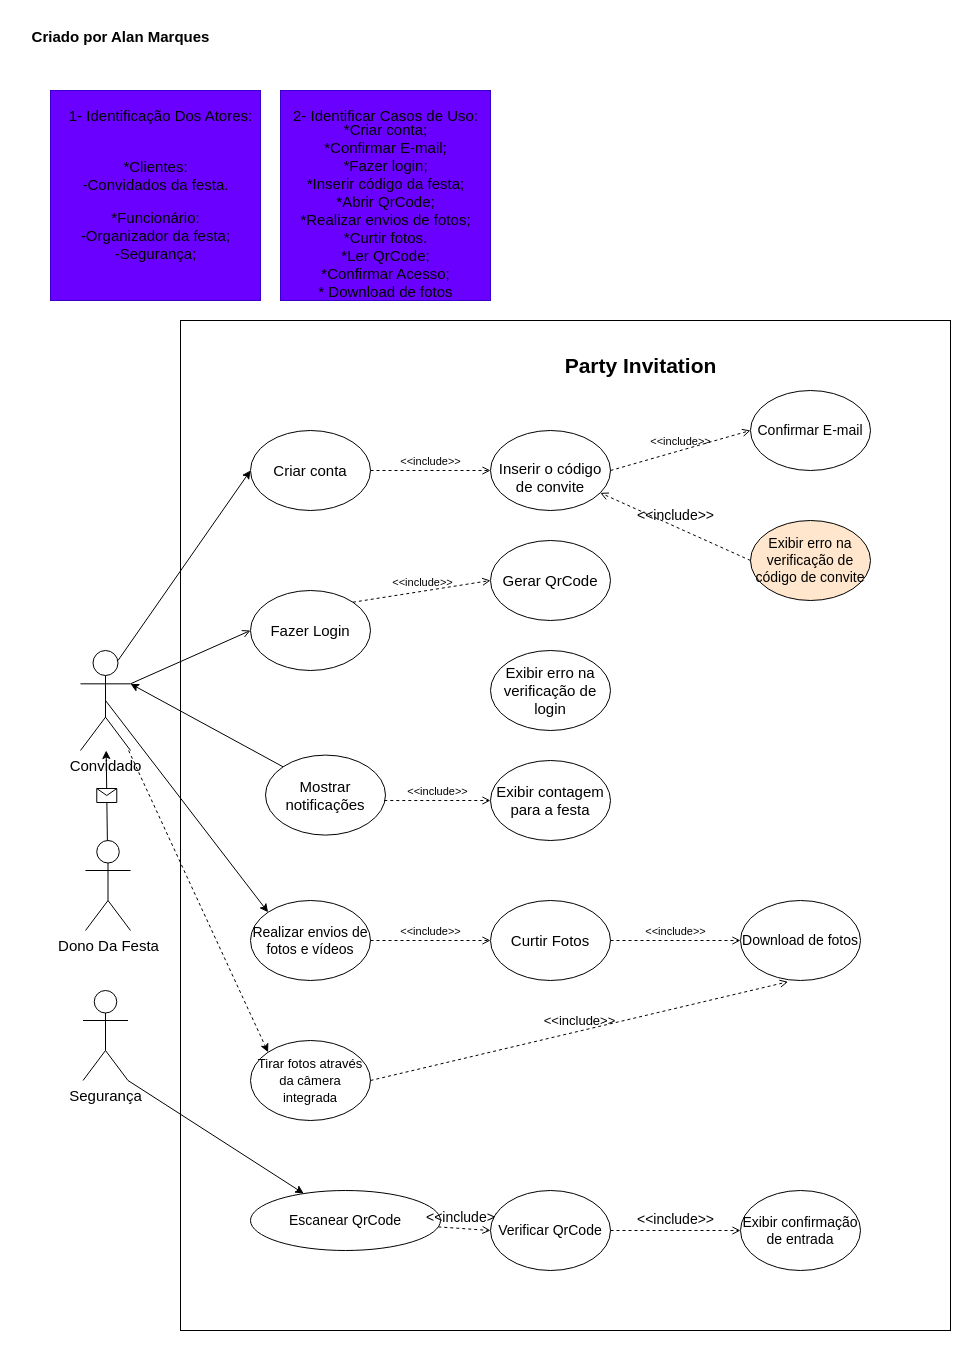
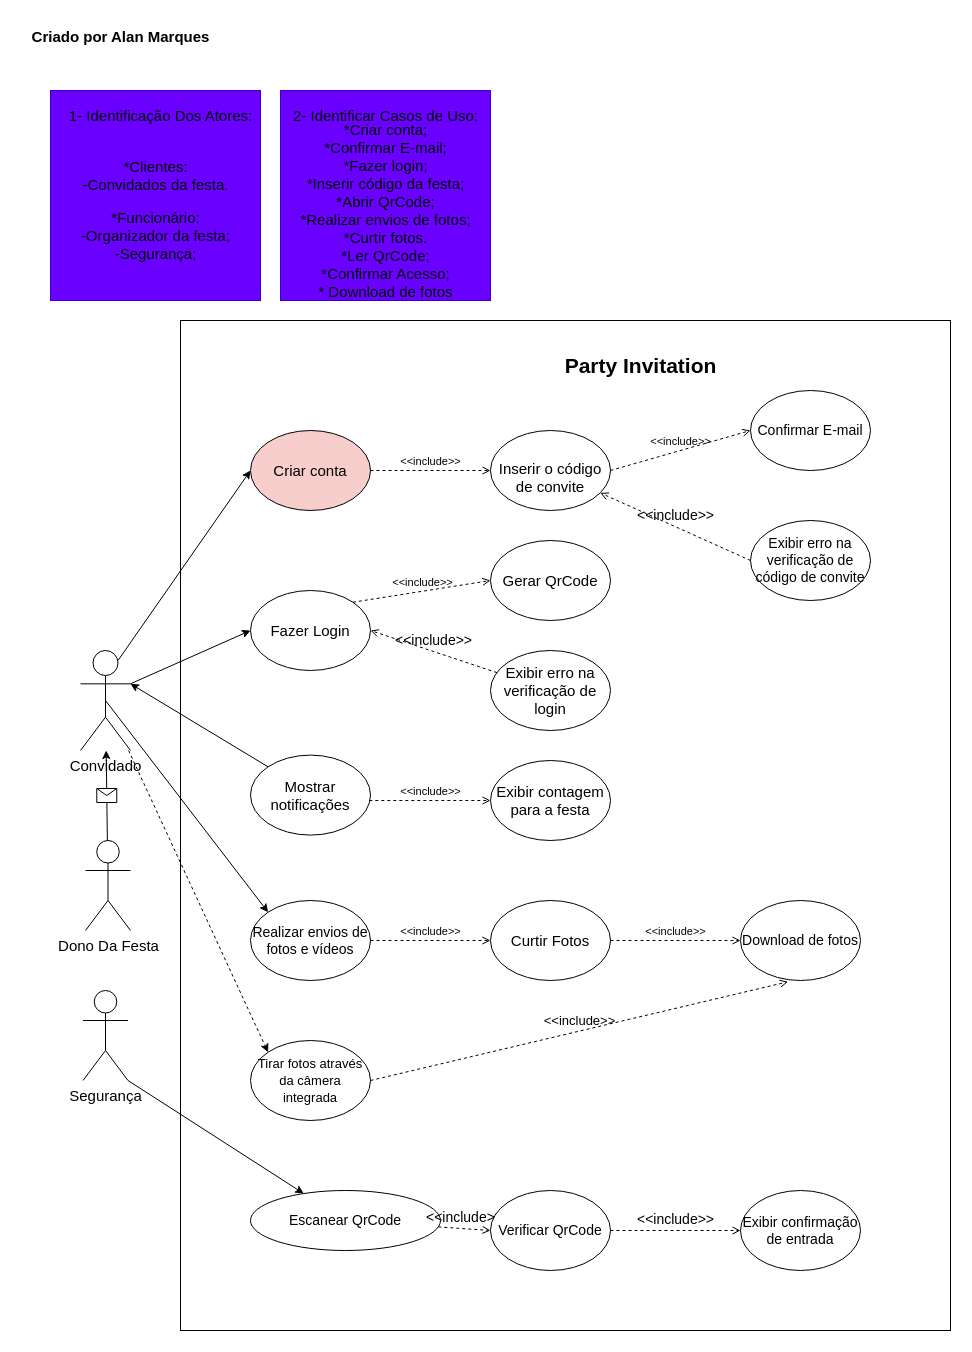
node "Criar conta": fillcolor #ffffff -> #f8cecc
node "Exibir erro na verificação de código de convite": fillcolor #ffe6cc -> #ffffff
edge "Convidado" -> "Fazer Login": arrowhead open -> classic
edge "Exibir erro na verificação de login" -> "Fazer Login": added, label "<<include>>"
node "Mostrar notificações": moved (326, 795) -> (311, 795)
